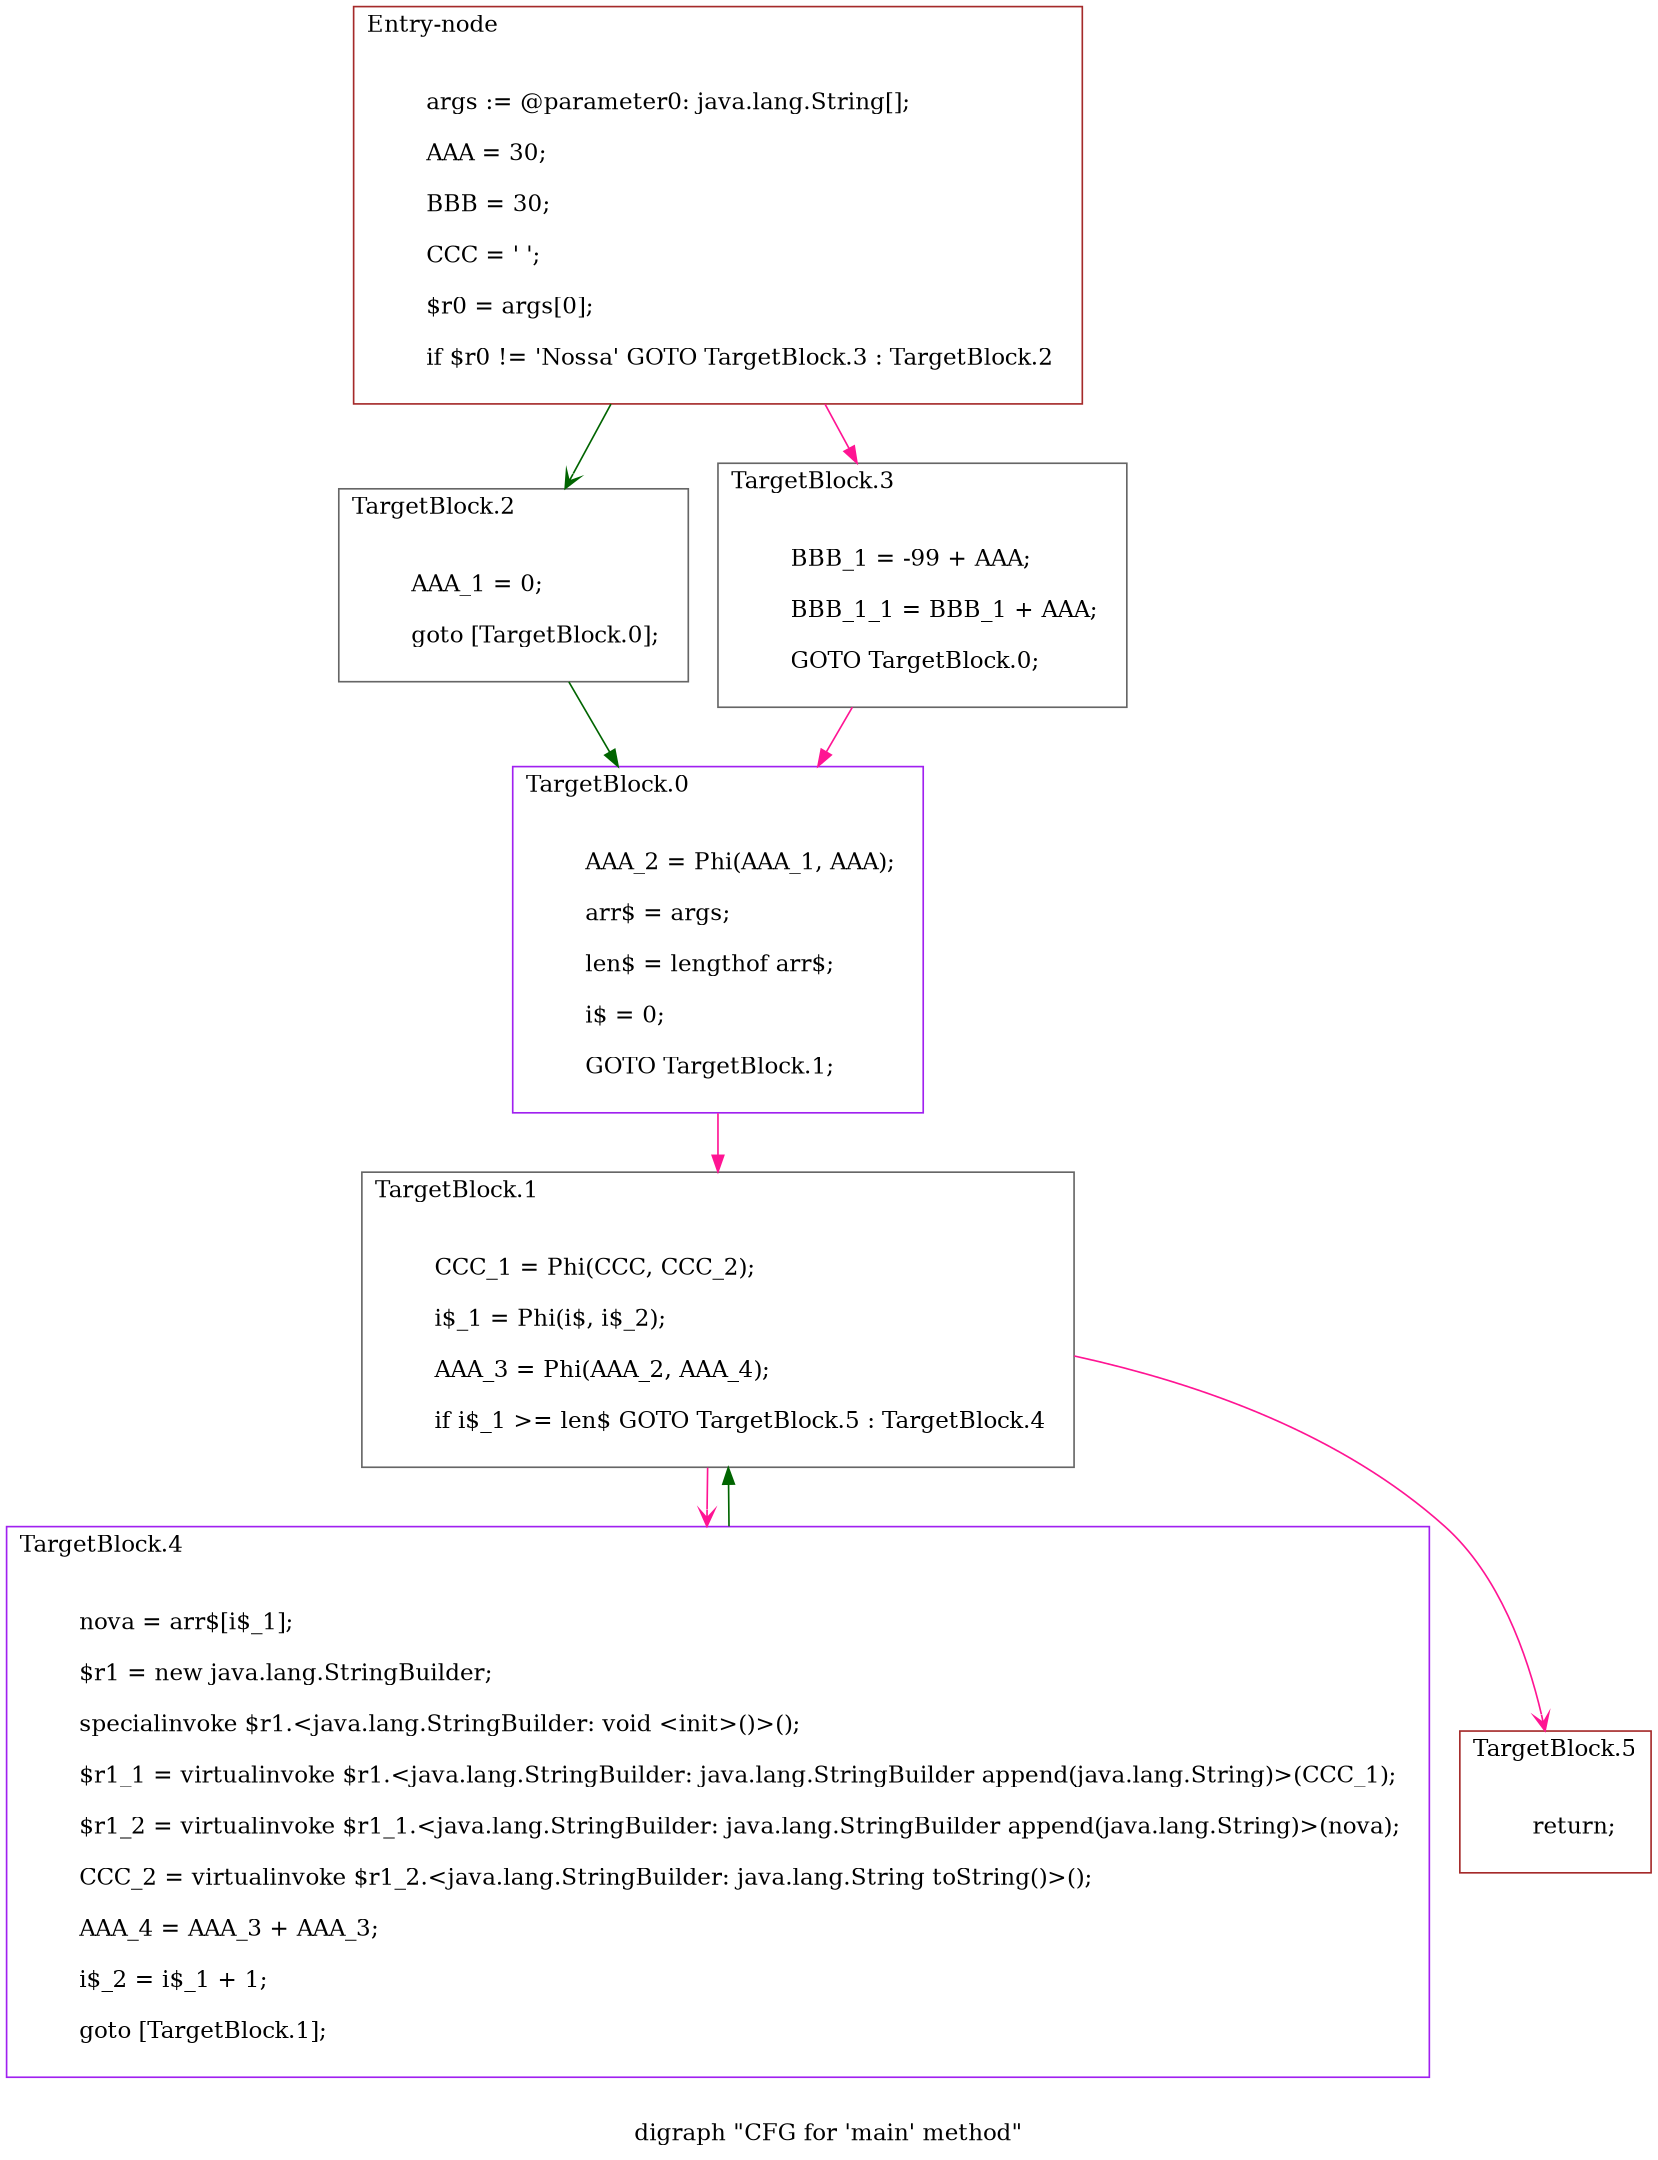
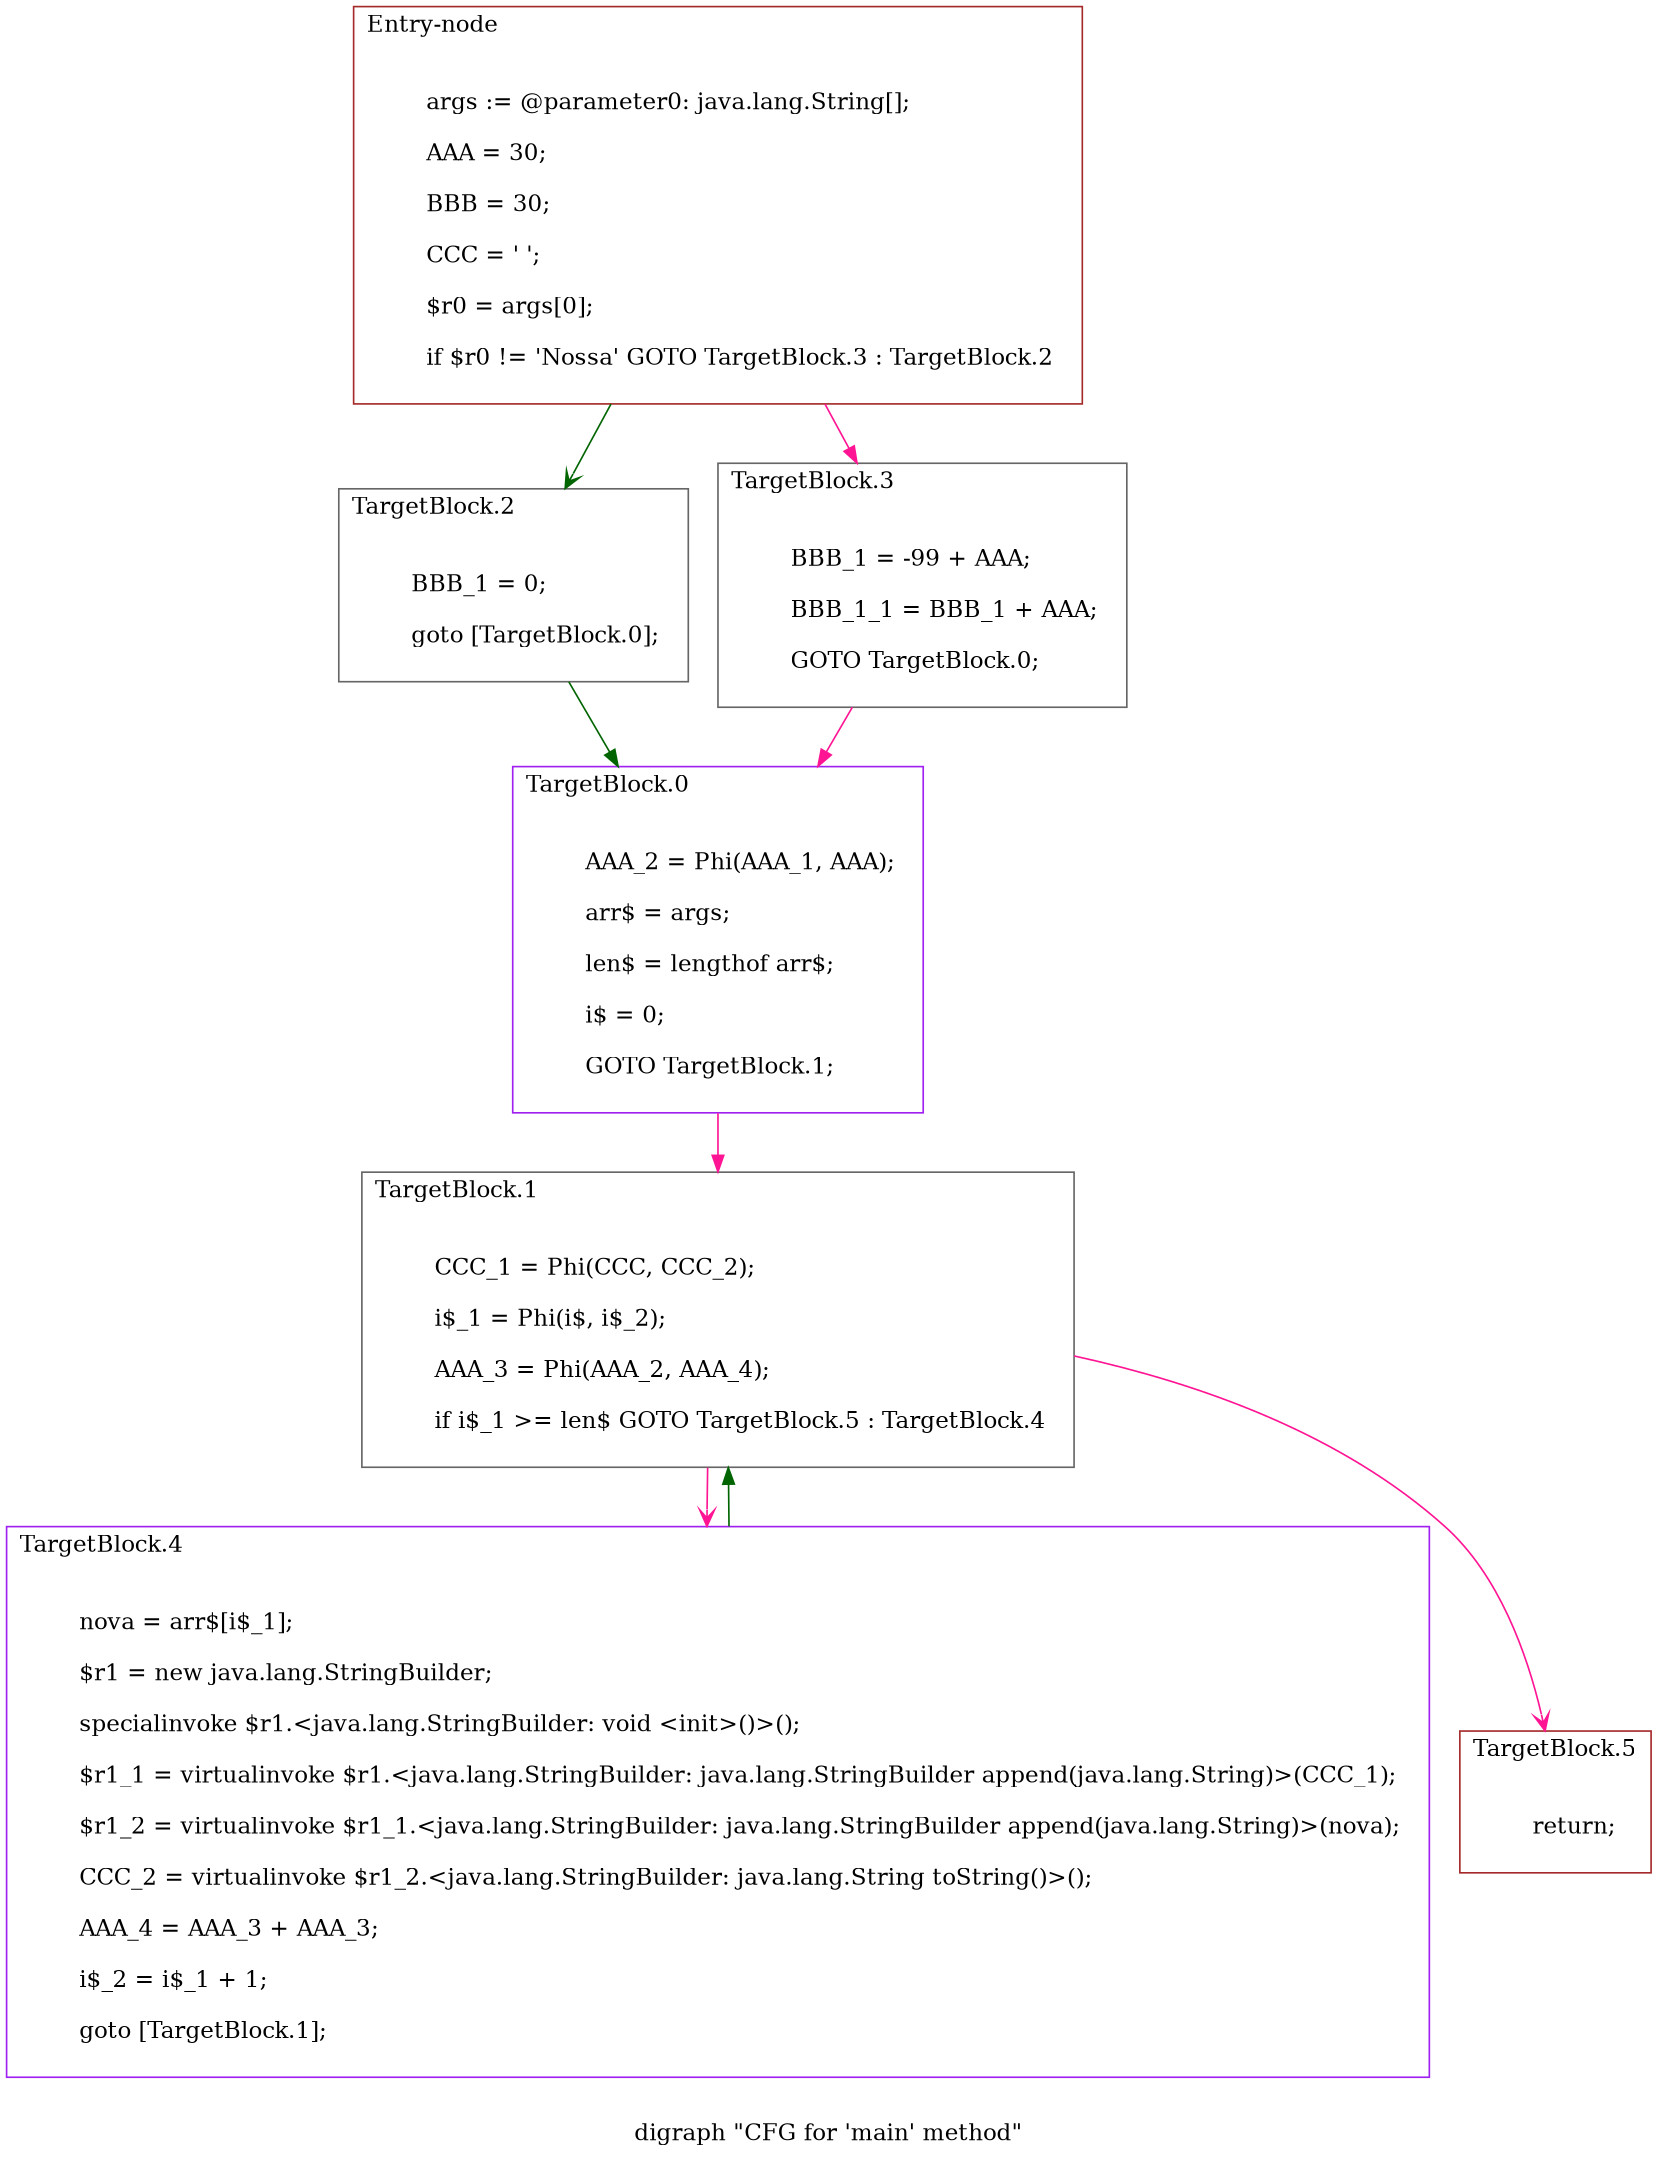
node "TargetBlock.2 AAA_1 = 0; goto [TargetBlock.0];": label "TargetBlock.2 AAA_1 = 0; goto [TargetBlock.0];" -> "TargetBlock.2 BBB_1 = 0; goto [TargetBlock.0];"
